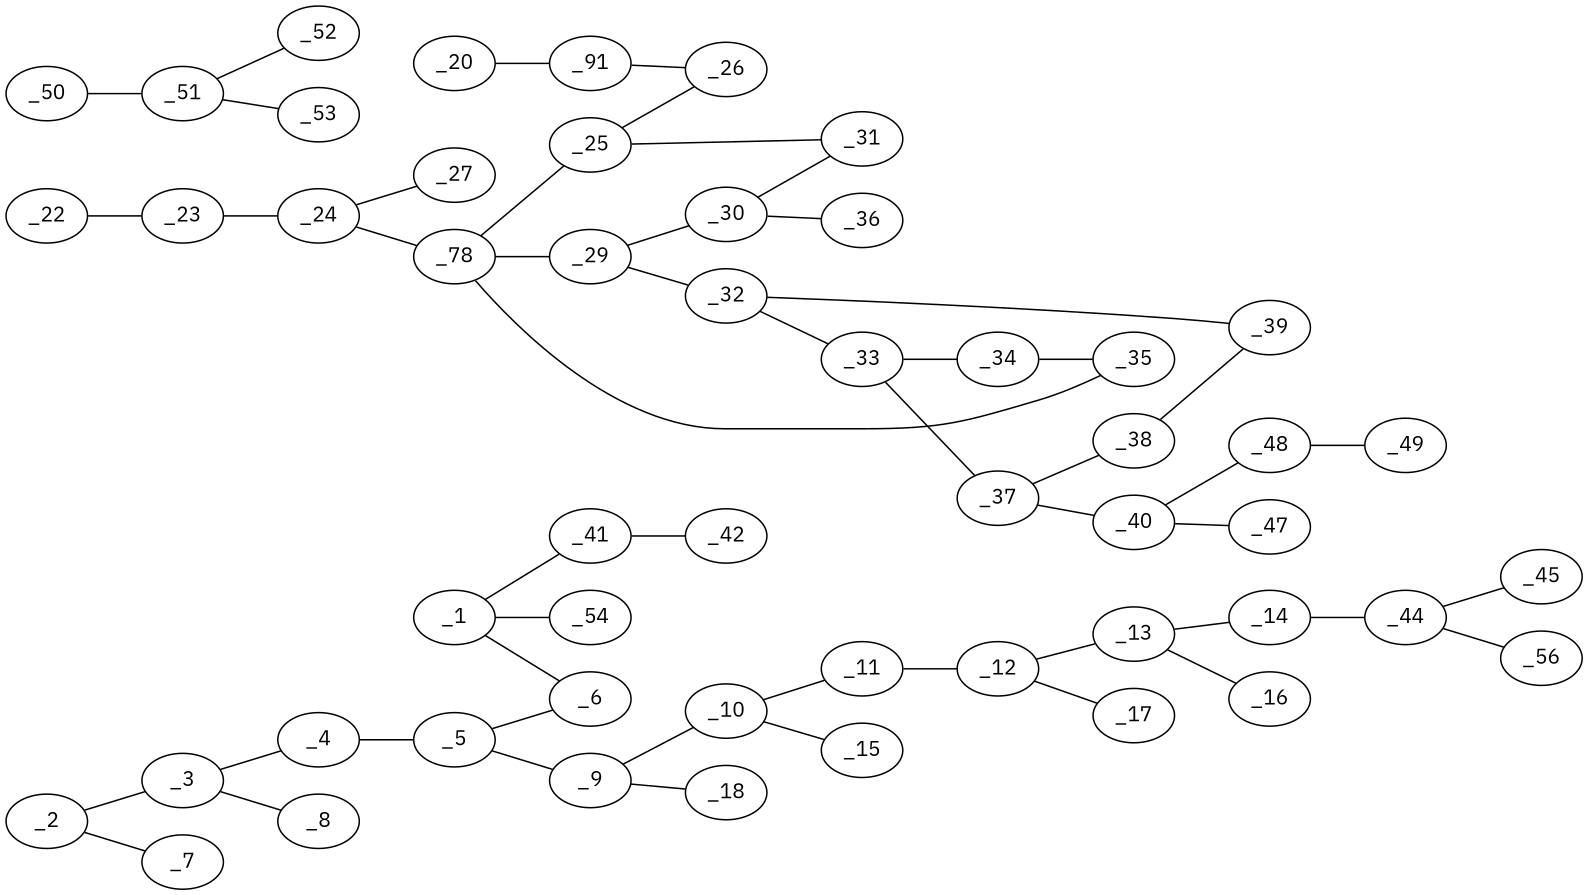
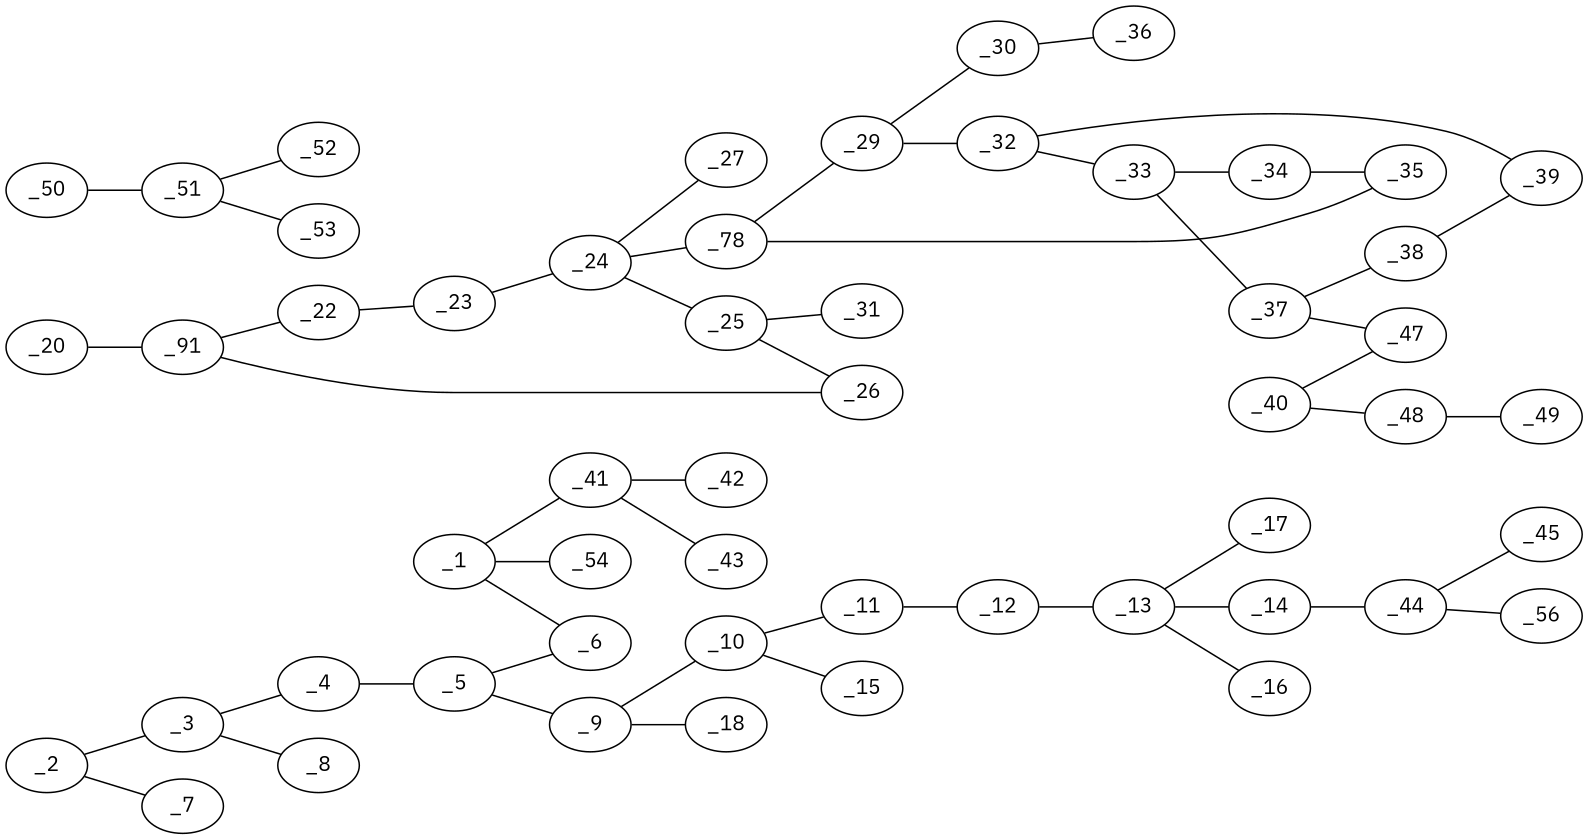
edge "_31" -- "_30": removed
edge "_25" -- "_78": now "_25" -- "_24"
edge "_22" -- "_91": added
edge "_37" -- "_40": now "_37" -- "_47"
node "_43": added
edge "_12" -- "_17": now "_13" -- "_17"
